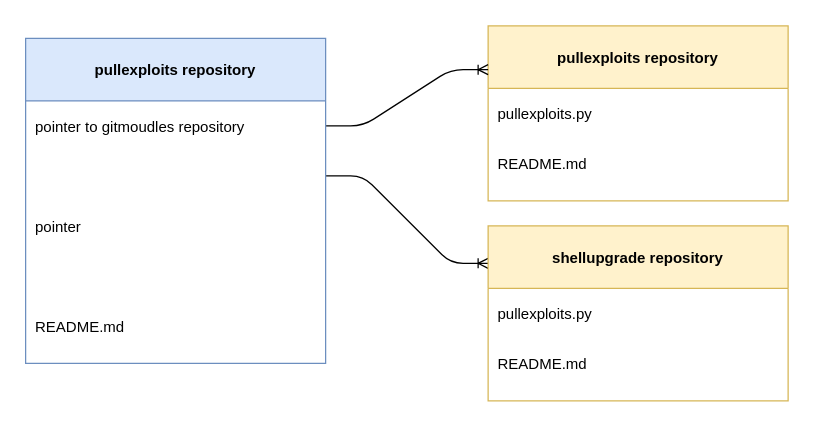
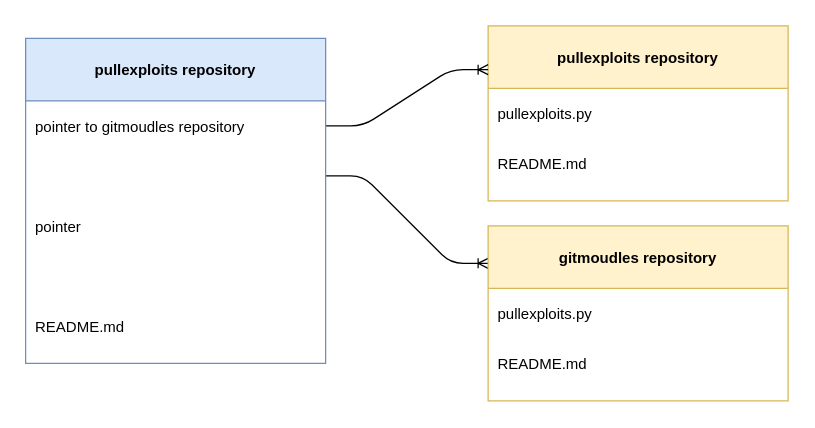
node "shellupgrade repository": label "shellupgrade repository" -> "gitmoudles repository"
